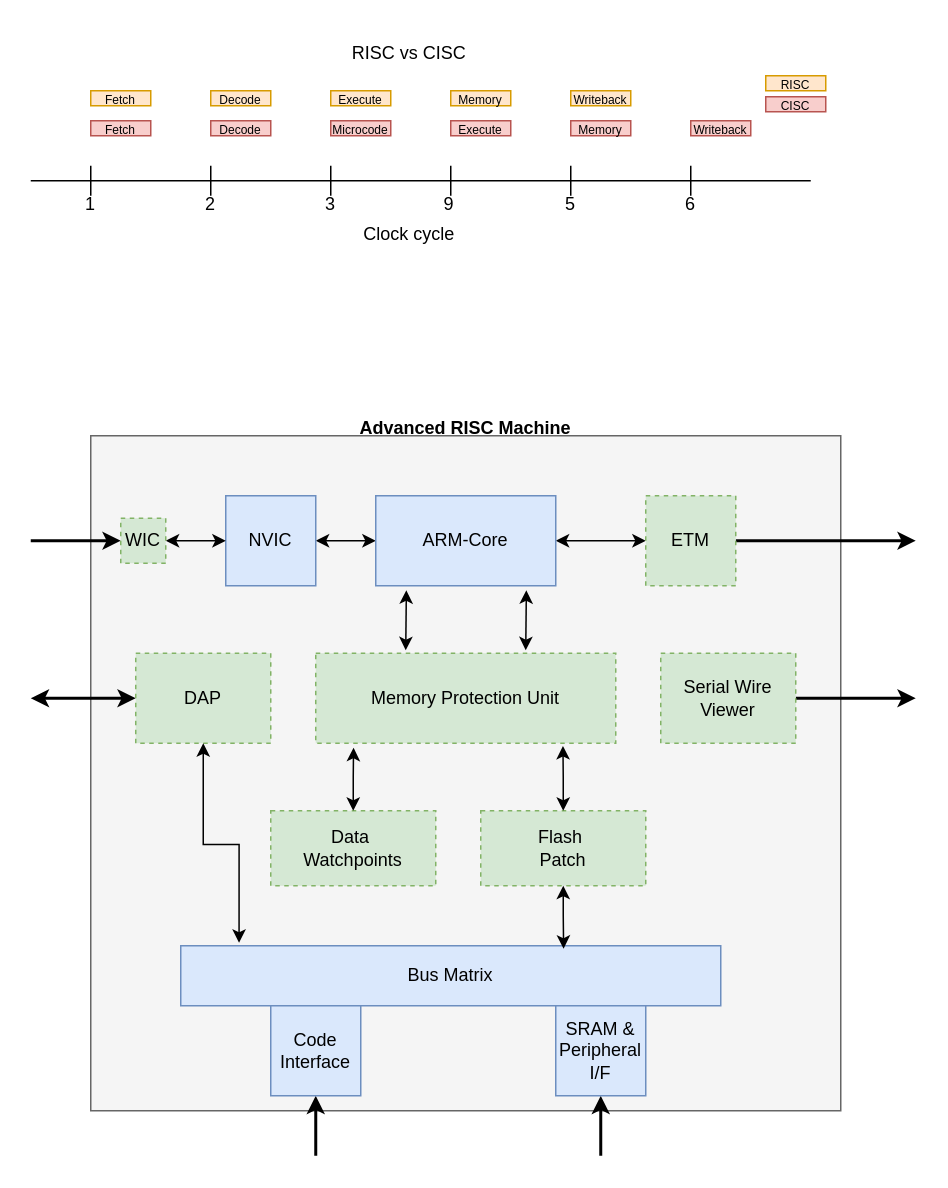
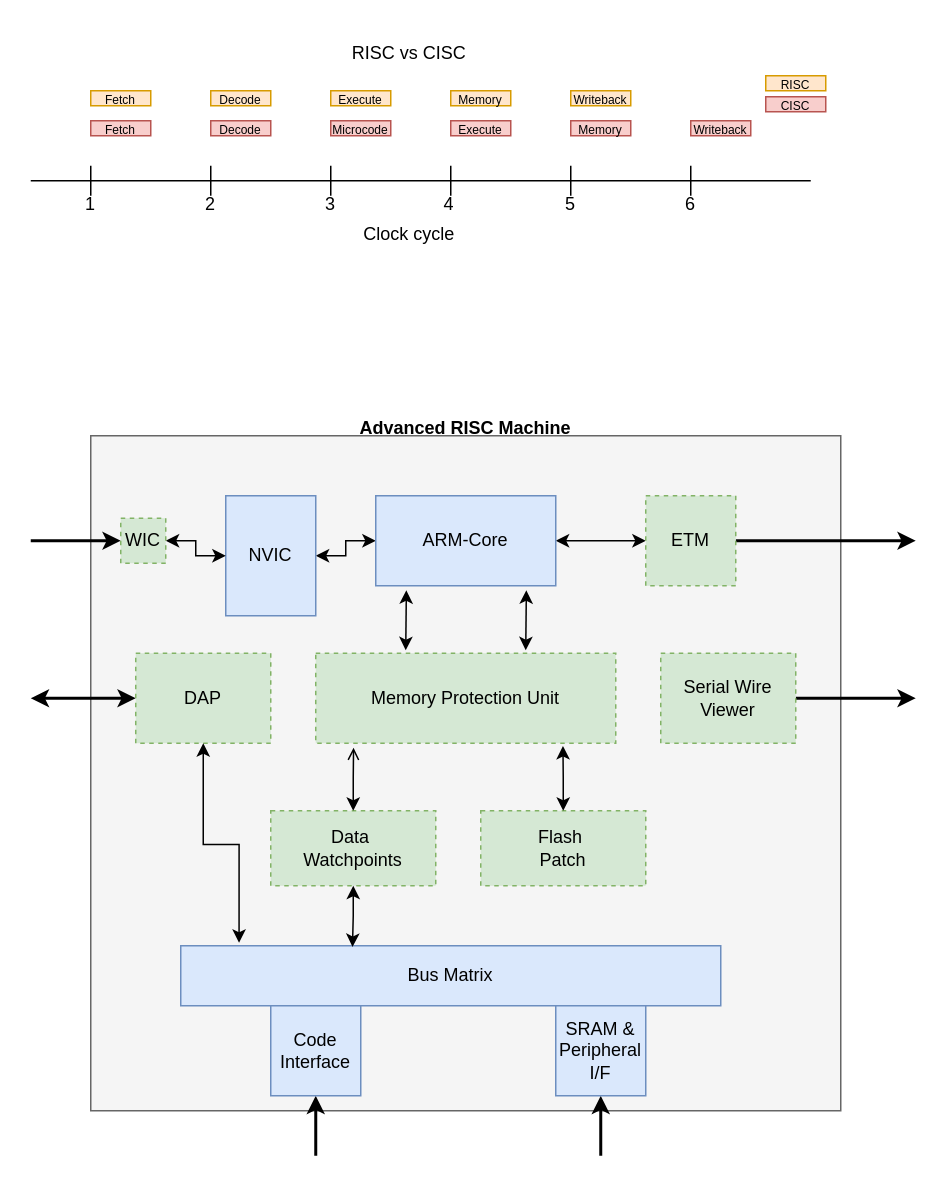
node "9": label "9" -> "4"
node "NVIC": size 90x90 -> 90x120
edge "Memory Protection Unit" -- "Data Watchpoints": arrowhead classic -> open
edge "Data Watchpoints" -- "Bus Matrix": added
edge "Flash Patch" -- "Bus Matrix": removed
